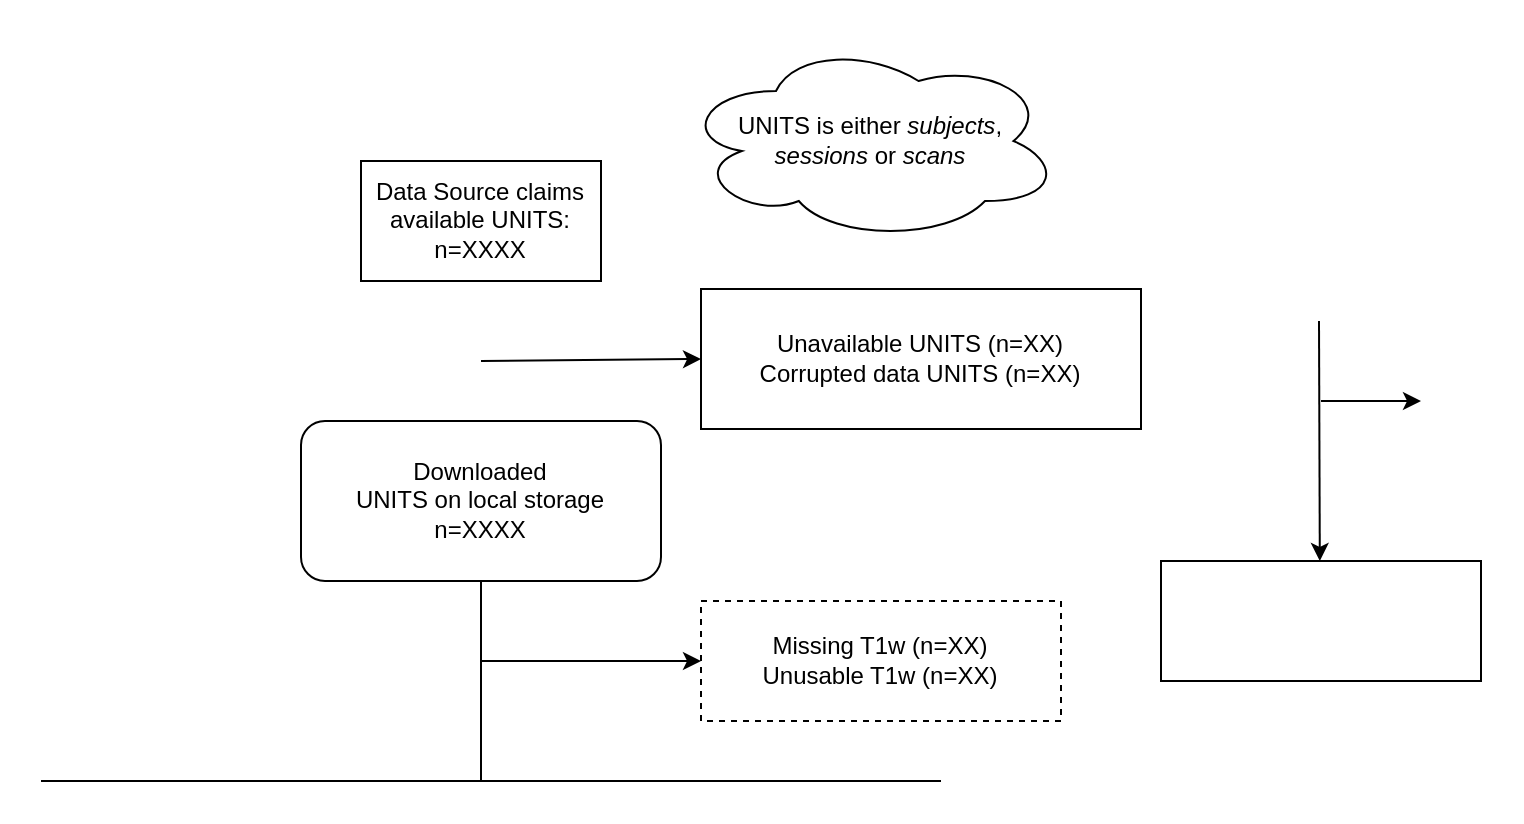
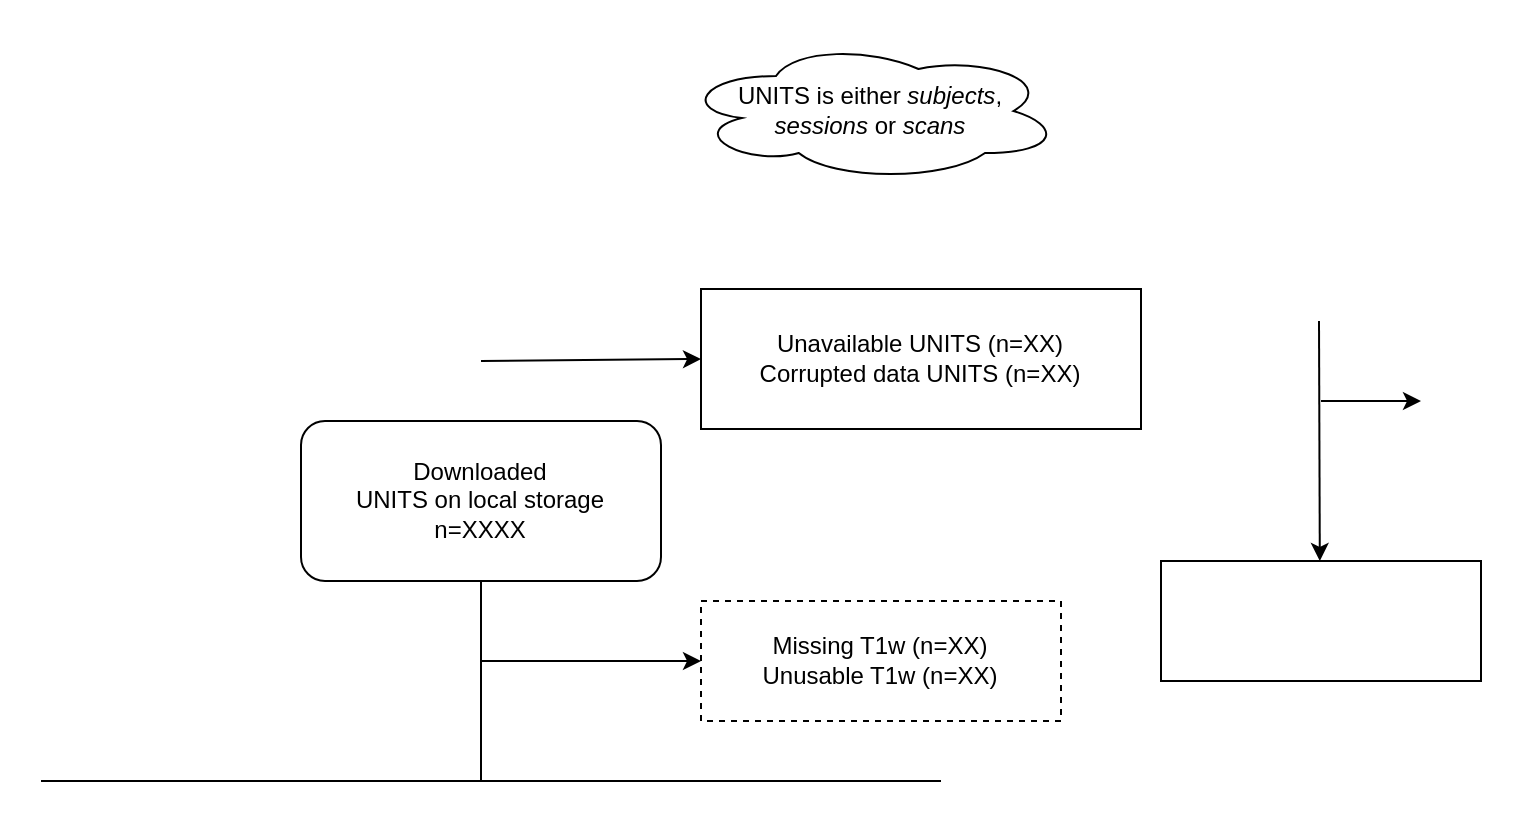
node "UNITS is either subjects, sessions or scans": size 380x200 -> 380x140
node "Data Source claims available UNITS: n=XXXX": removed
